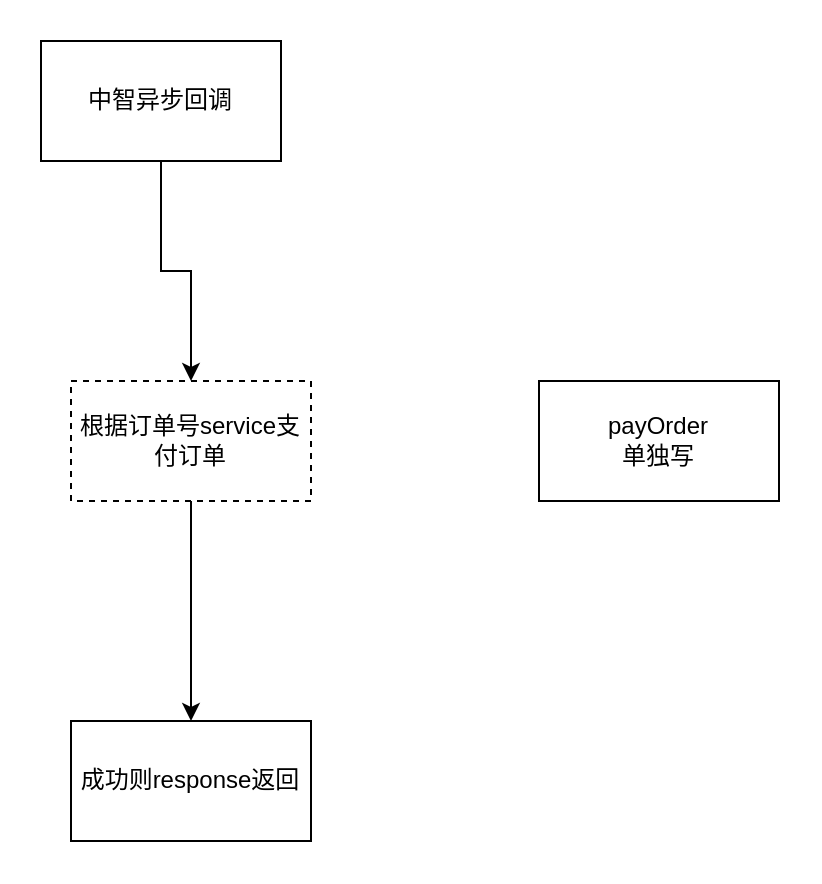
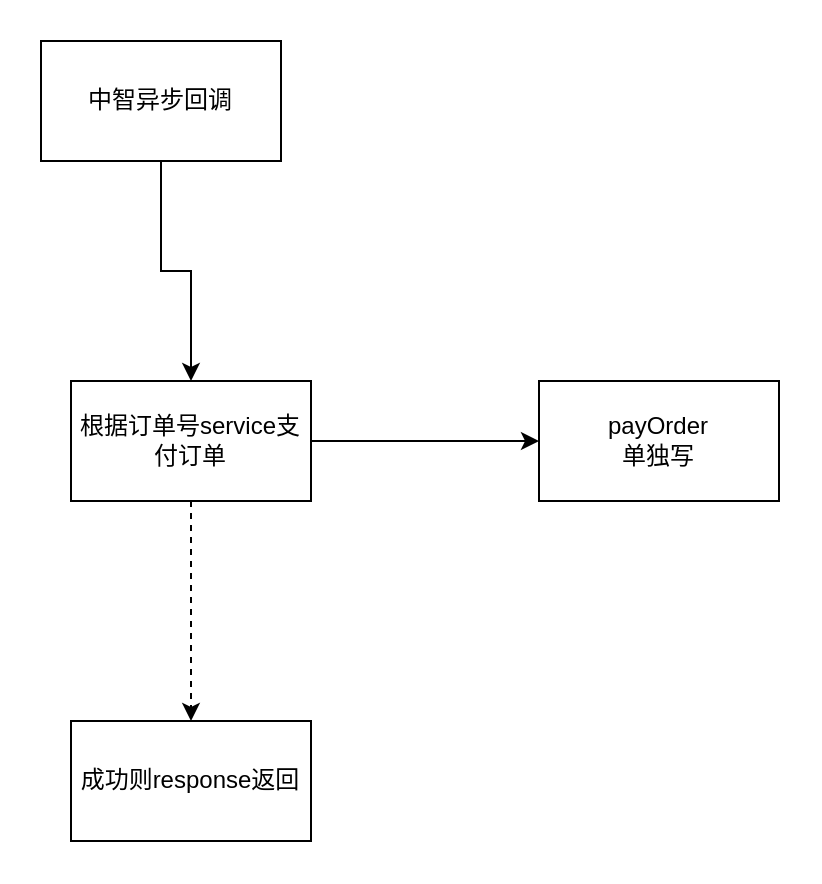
node "根据订单号service支付订单": style dashed -> solid
edge "根据订单号service支付订单" -> "payOrder 单独写": added
edge "根据订单号service支付订单" -> "成功则response返回": style solid -> dashed
